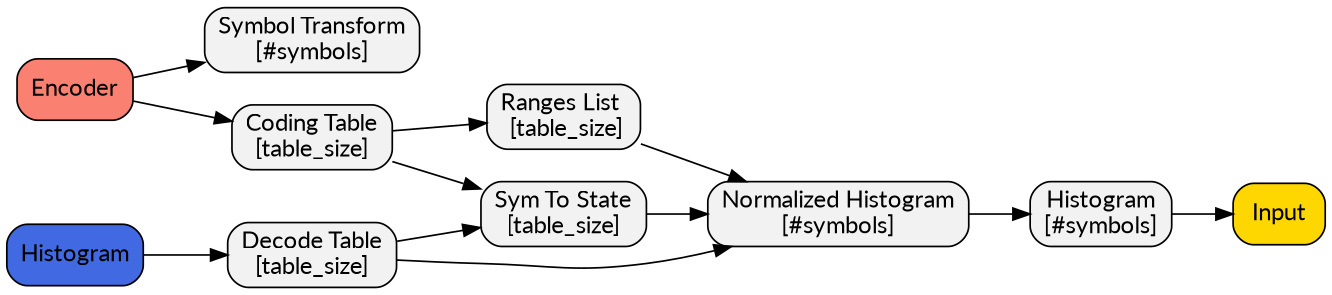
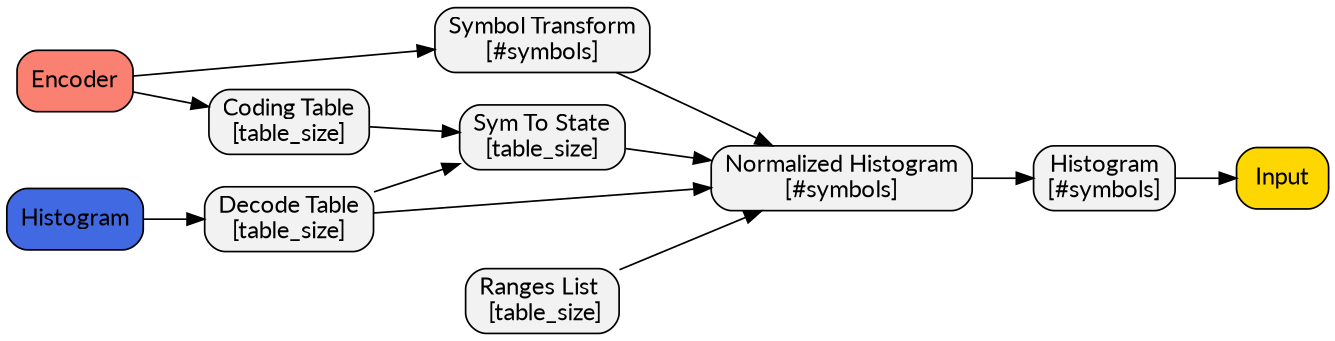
edge "Symbol Transform [#symbols]" -> "Normalized Histogram [#symbols]": added
edge "Coding Table [table_size]" -> "Ranges List [table_size]": removed
